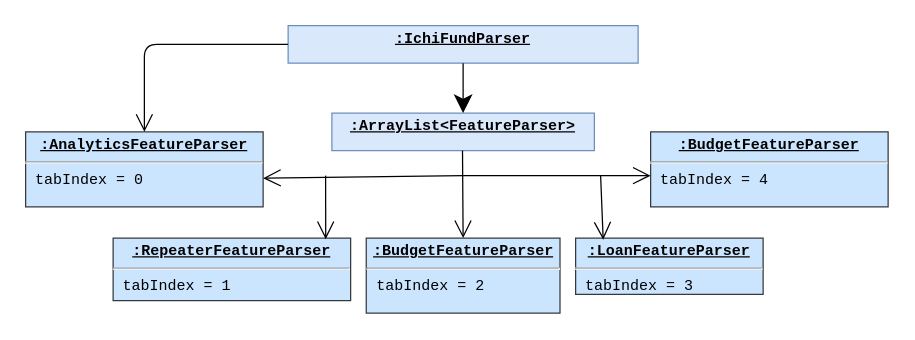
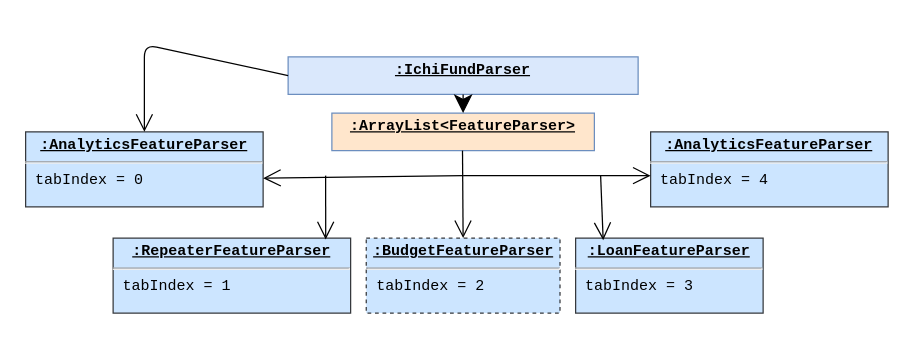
node ":IchiFundParser": moved (463, 44) -> (463, 76)
node ":ArrayList<FeatureParser>": fillcolor #dae8fc -> #ffe6cc
node ":BudgetFeatureParser tabIndex = 4": label ":BudgetFeatureParser tabIndex = 4" -> ":AnalyticsFeatureParser tabIndex = 4"
node ":LoanFeatureParser tabIndex = 3": size 188x56 -> 188x75
node ":RepeaterFeatureParser tabIndex = 1": size 238x63 -> 238x75
node ":BudgetFeatureParser tabIndex = 2": style solid -> dashed
